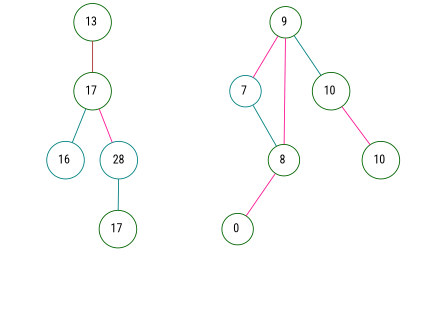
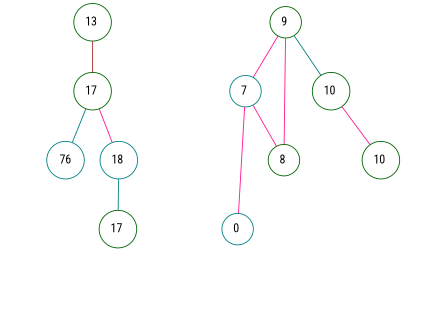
edge "7" -- "8": color teal -> deeppink
node "16": label "16" -> "76"
node "28": label "28" -> "18"
edge "8" -- "0": now "7" -- "0"
node "0": color darkgreen -> teal
